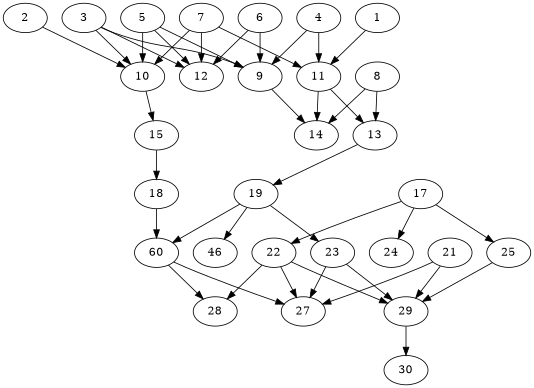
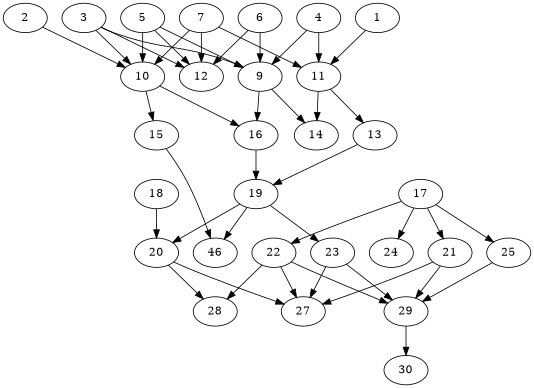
node "8": removed
node "16": added
edge "15" -> "18": now "15" -> "46"
edge "17" -> "21": added
node "60": label "60" -> "20"
